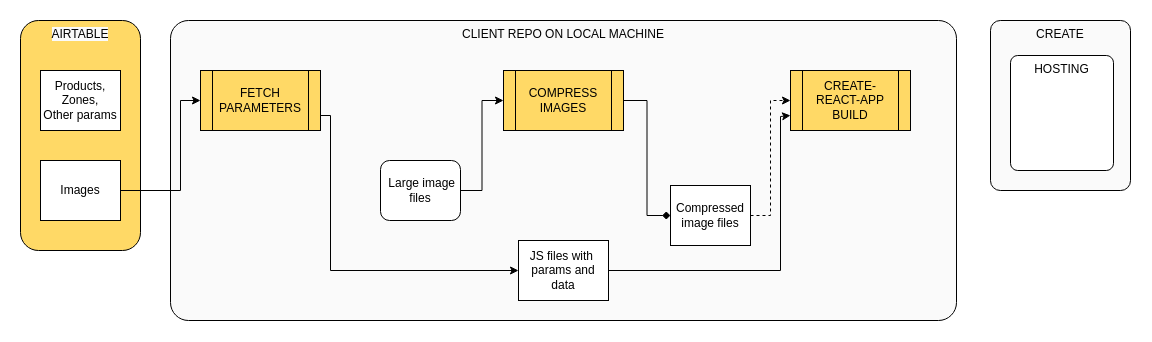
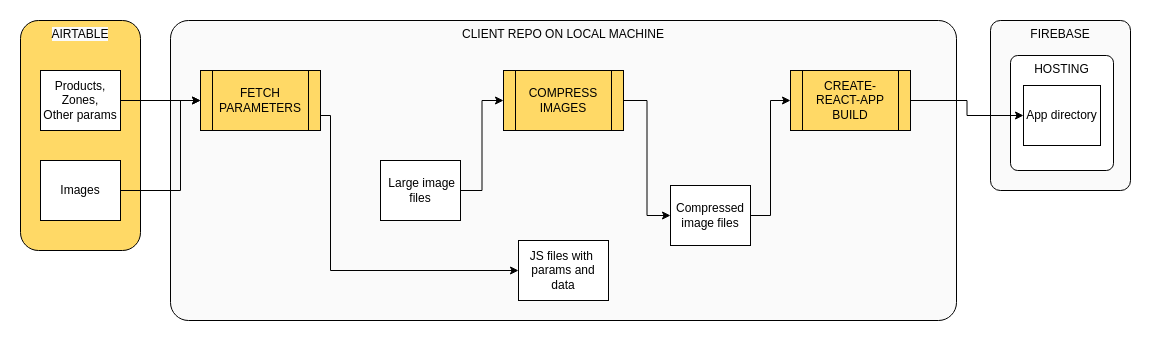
node "CREATE": label "CREATE" -> "FIREBASE"
edge "Products, Zones, Other params" -> "FETCH PARAMETERS": added
edge "CREATE-REACT-APP BUILD" -> "App directory": added
node "App directory": added
edge "Compressed image files" -> "CREATE-REACT-APP BUILD": style dashed -> solid
node "Large image files": shape rounded rectangle -> rectangle
edge "COMPRESS IMAGES" -> "Compressed image files": arrowhead diamond -> classic
edge "JS files with params and data" -> "CREATE-REACT-APP BUILD": removed
